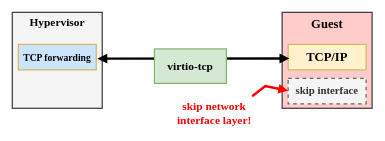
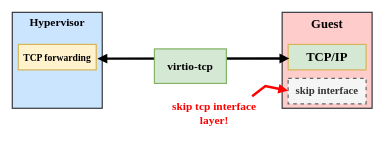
node "Hypervisor": fillcolor #f5f5f5 -> #cce5ff
node "TCP forwarding": fillcolor #cce5ff -> #fff2cc
node "TCP/IP": fillcolor #fff2cc -> #d5e8d4
node "skip network interface layer!": label "skip network interface layer!" -> "skip tcp interface layer!"
